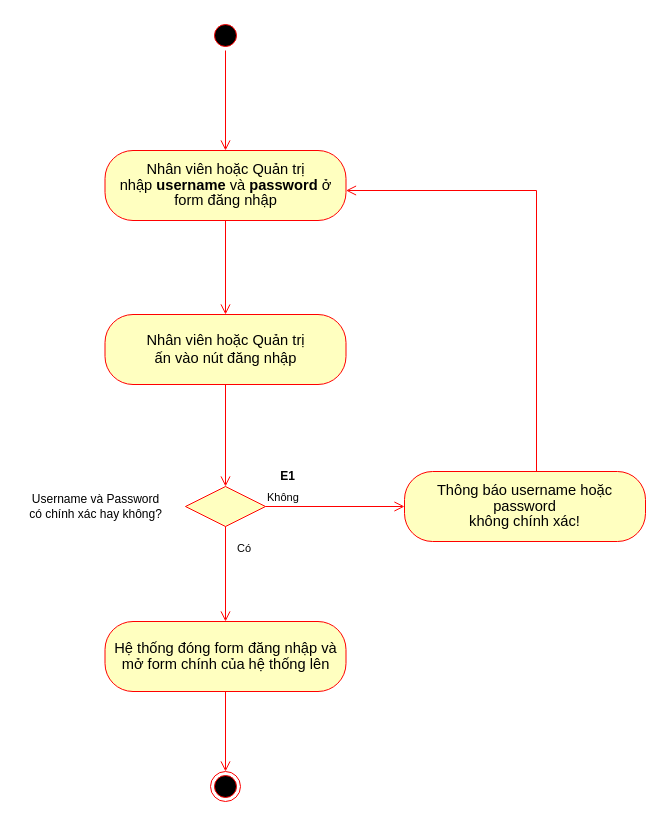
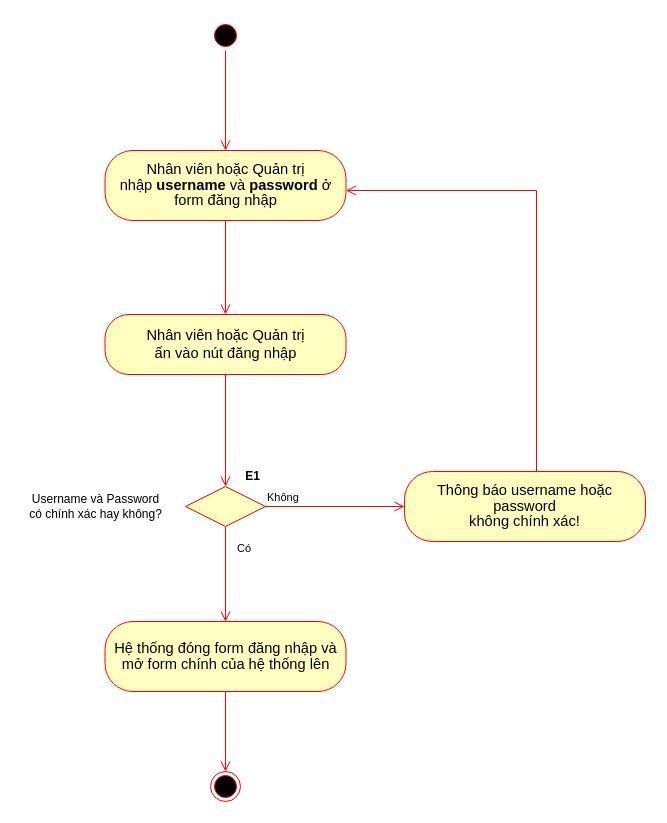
node "Nhân viên hoặc Quản trịấn vào nút đăng nhập": size 241x70 -> 241x60
node "E1": moved (288, 477) -> (253, 477)
